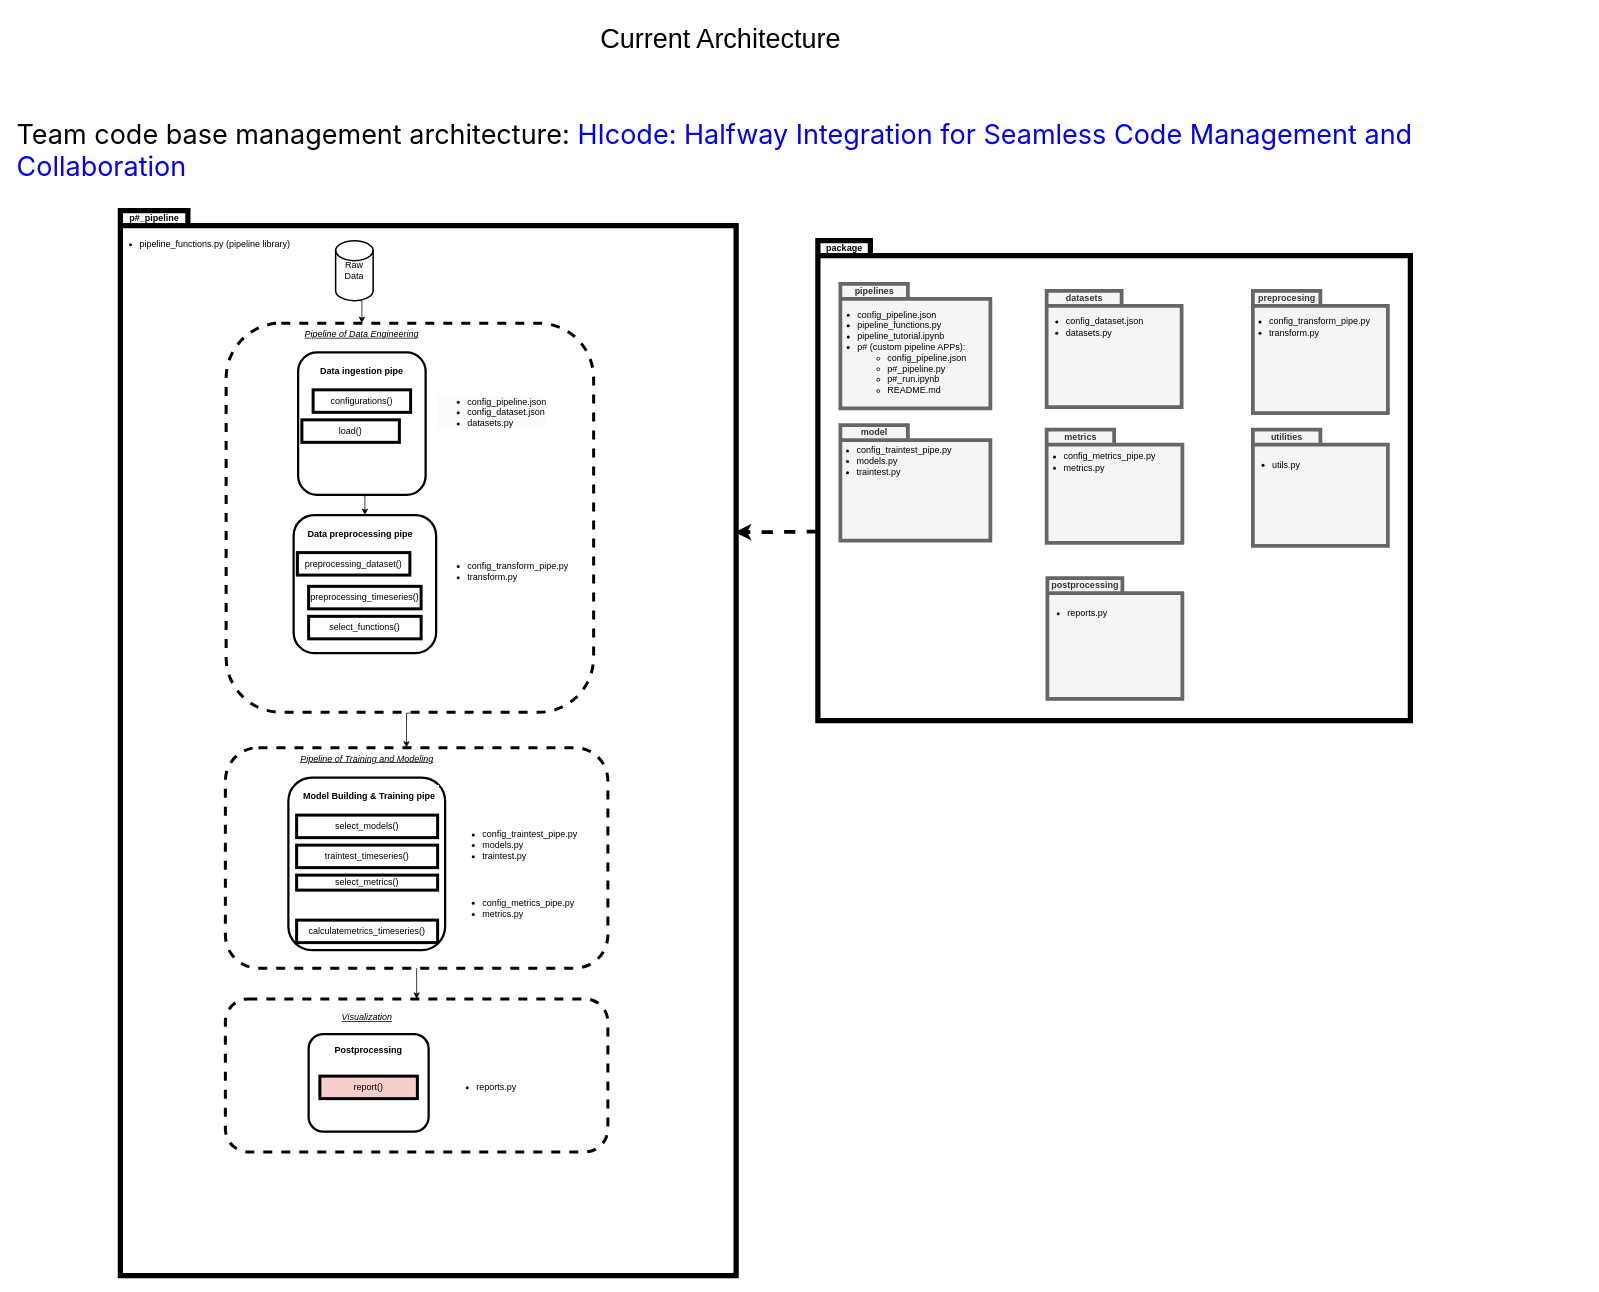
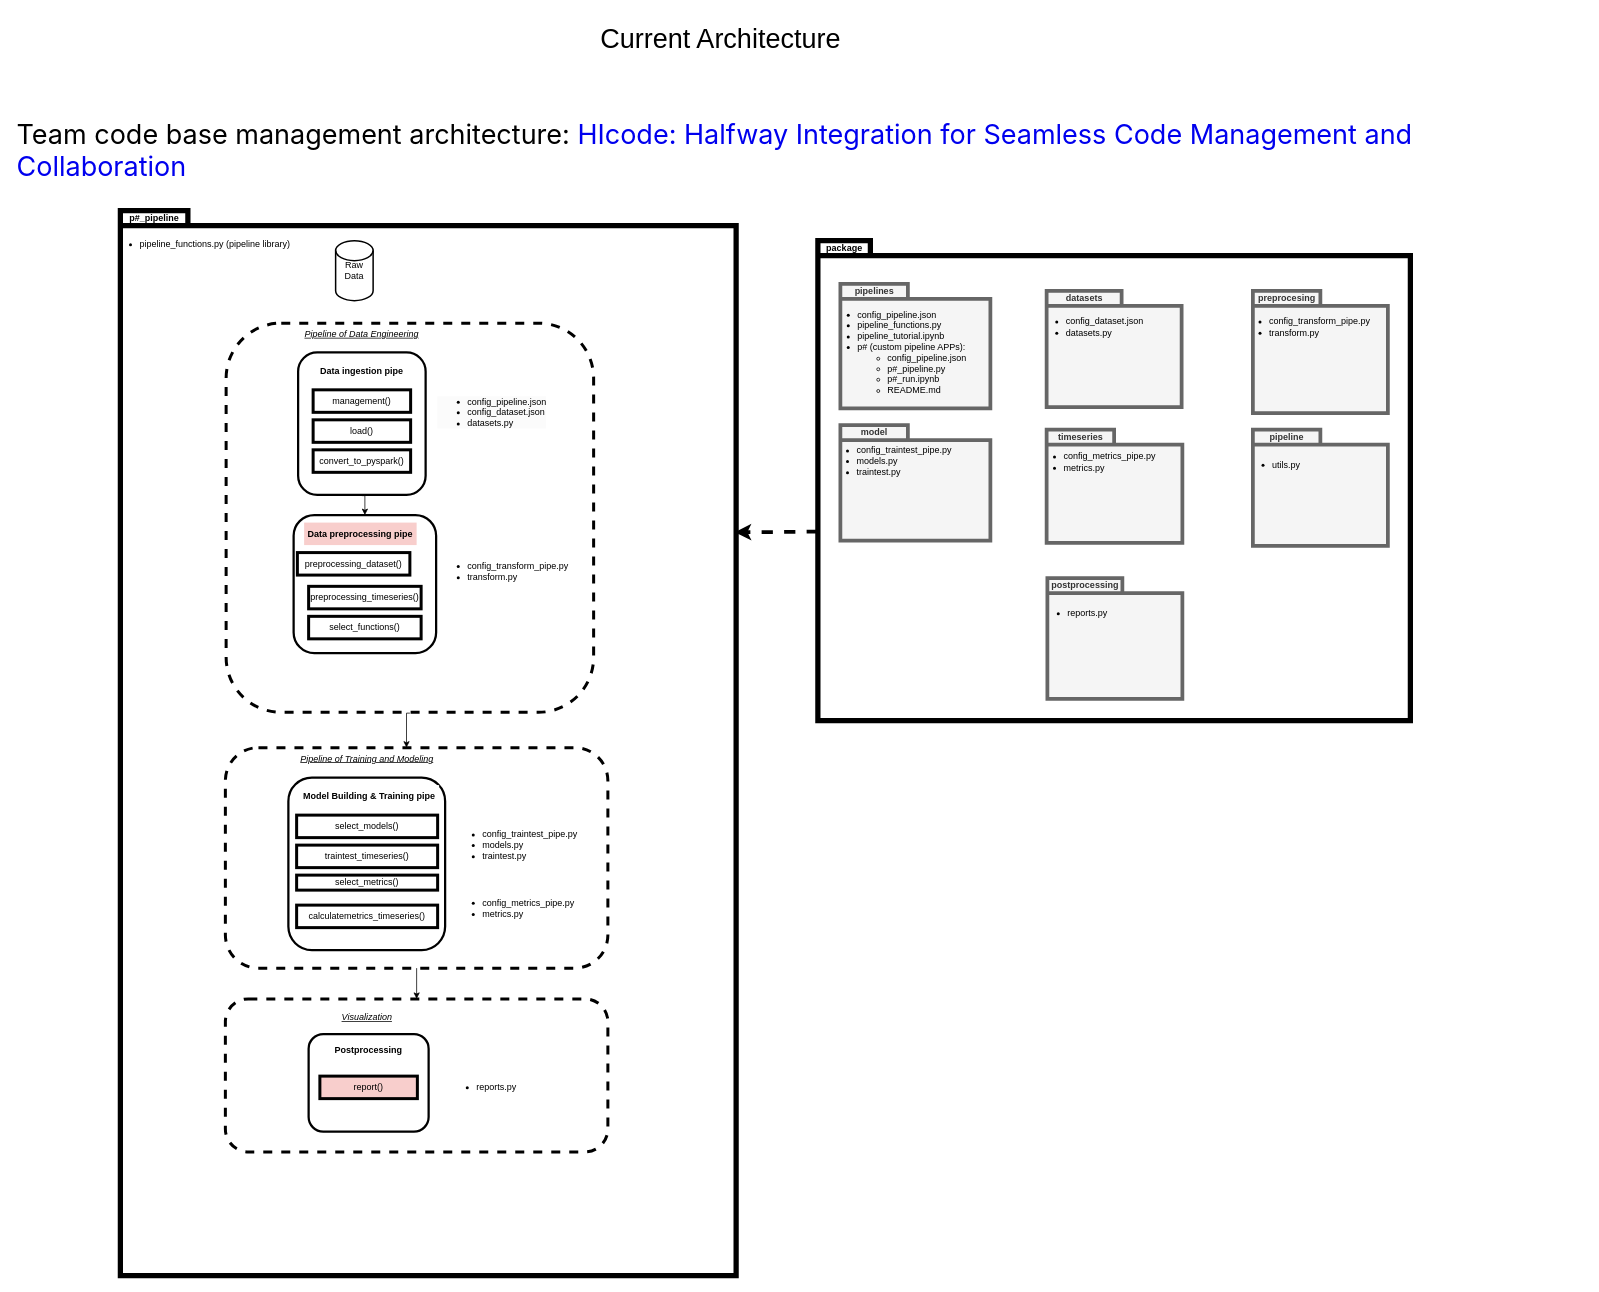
edge "Raw Data" -> "Pipeline of Data Engineering": removed
node "configurations()": label "configurations()" -> "management()"
node "load()": moved (351, 431) -> (362, 431)
node "metrics": label "metrics" -> "timeseries"
node "utilities": label "utilities" -> "pipeline"
node "convert_to_pyspark()": added
node "Data preprocessing pipe": fillcolor #ffffff -> #f8cecc
node "calculatemetrics_timeseries()": moved (367, 931) -> (367, 916)
